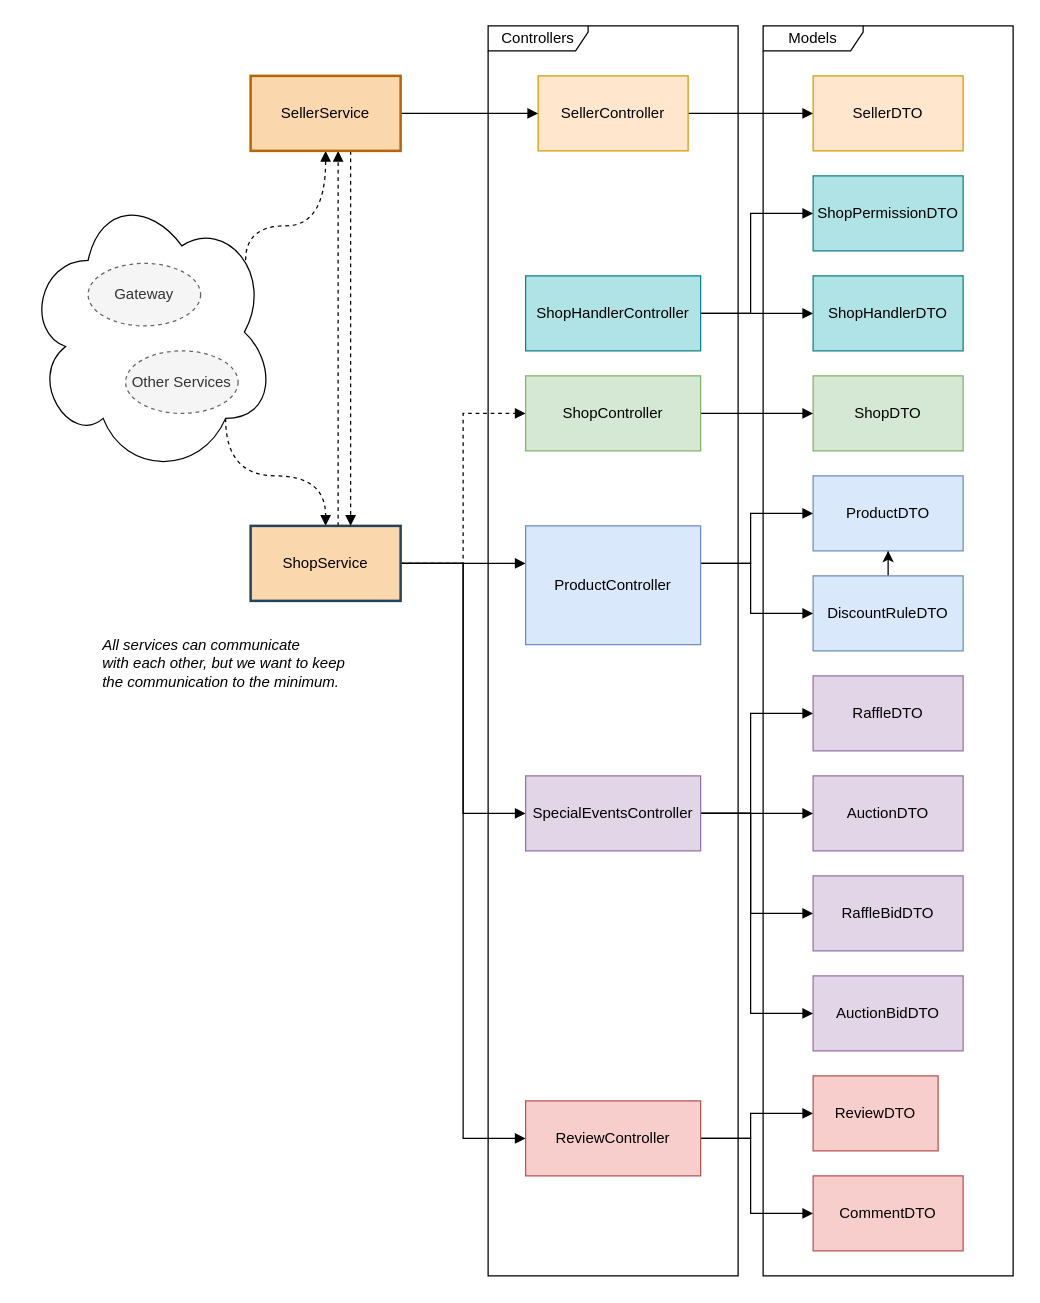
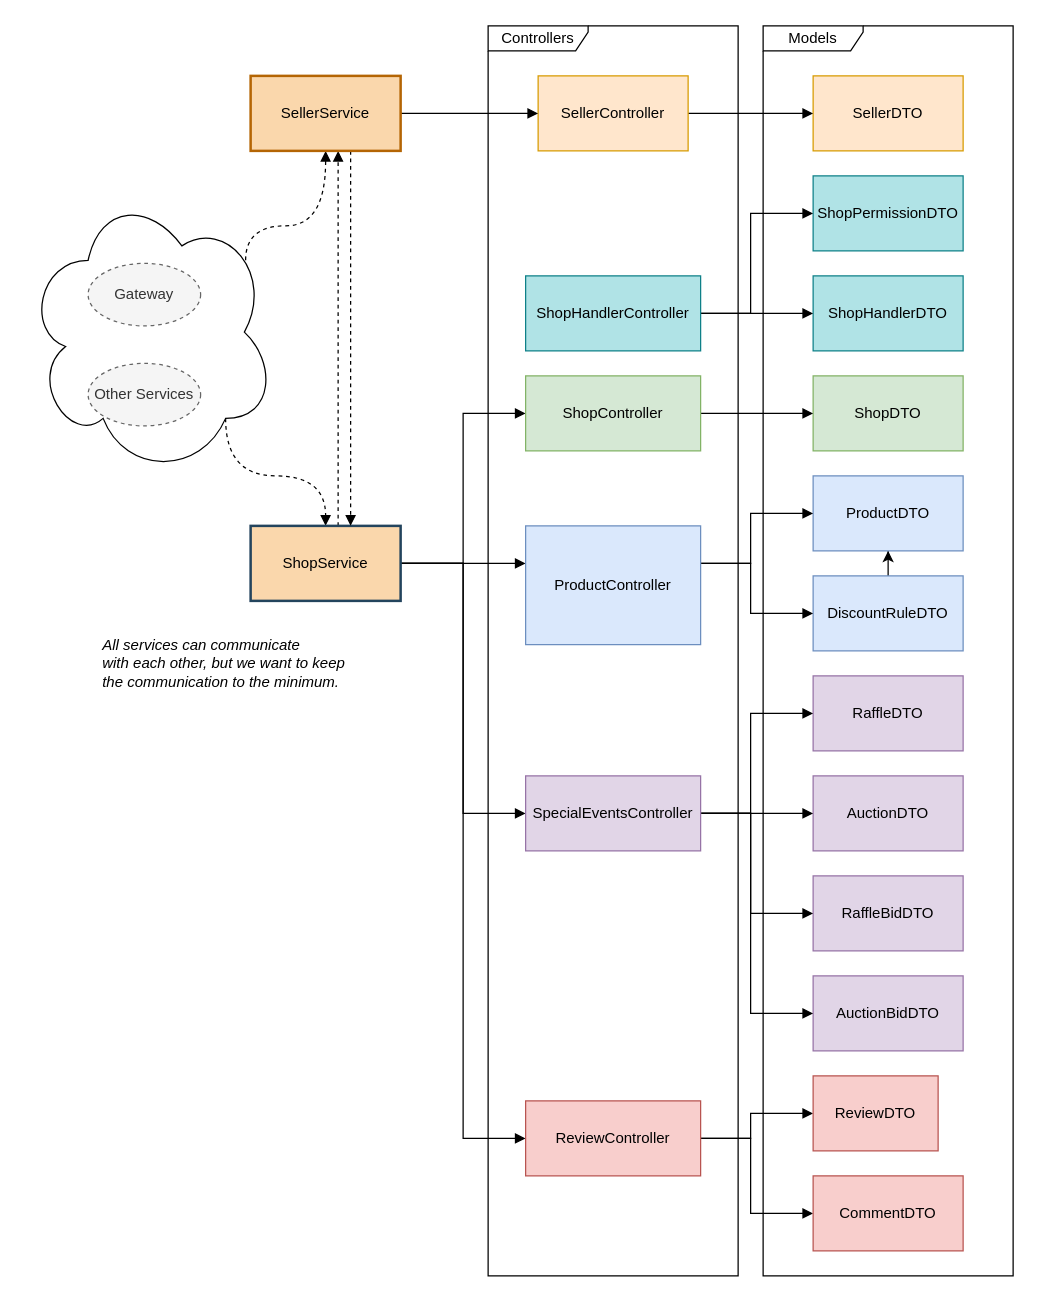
node "Other Services": moved (182, 382) -> (144, 394)
edge "ShopService" -> "ShopController": style dashed -> solid
